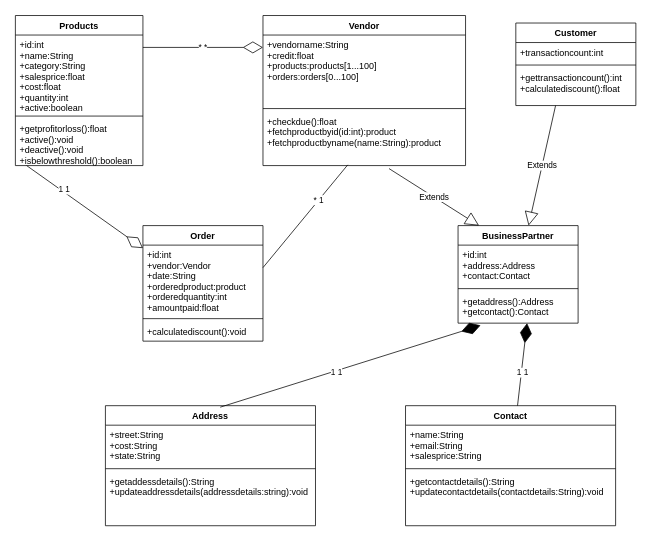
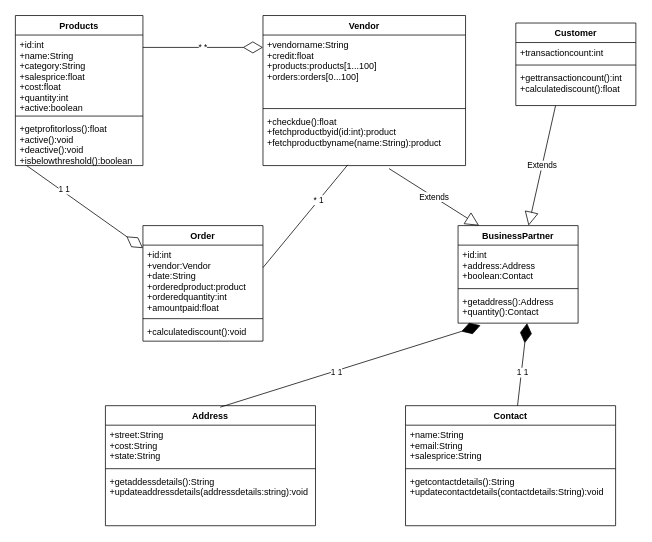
node "+id:int +address:Address +contact:Contact": label "+id:int +address:Address +contact:Contact" -> "+id:int +address:Address +boolean:Contact"
node "+getaddress():Address +getcontact():Contact": label "+getaddress():Address +getcontact():Contact" -> "+getaddress():Address +quantity():Contact"
